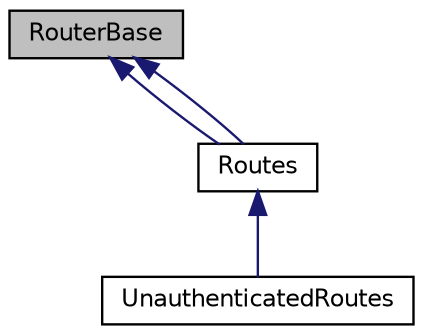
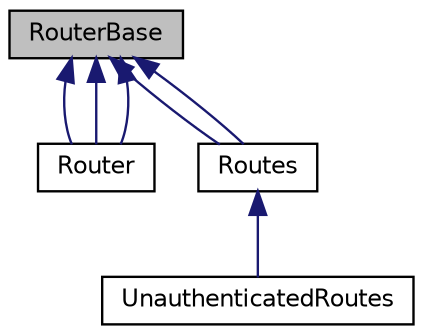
node "Router": added
